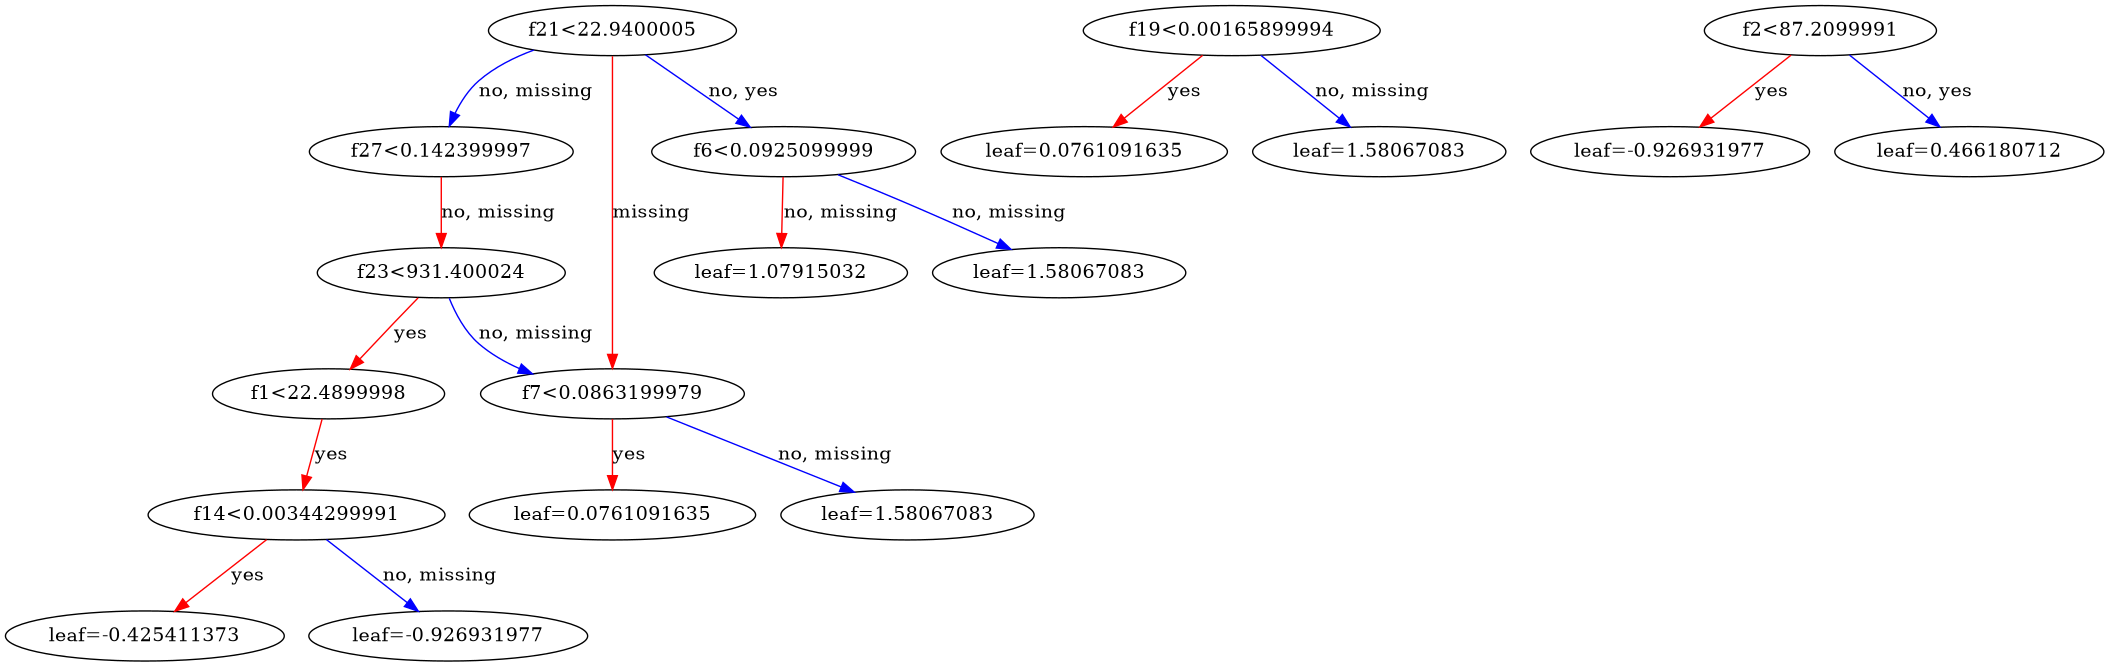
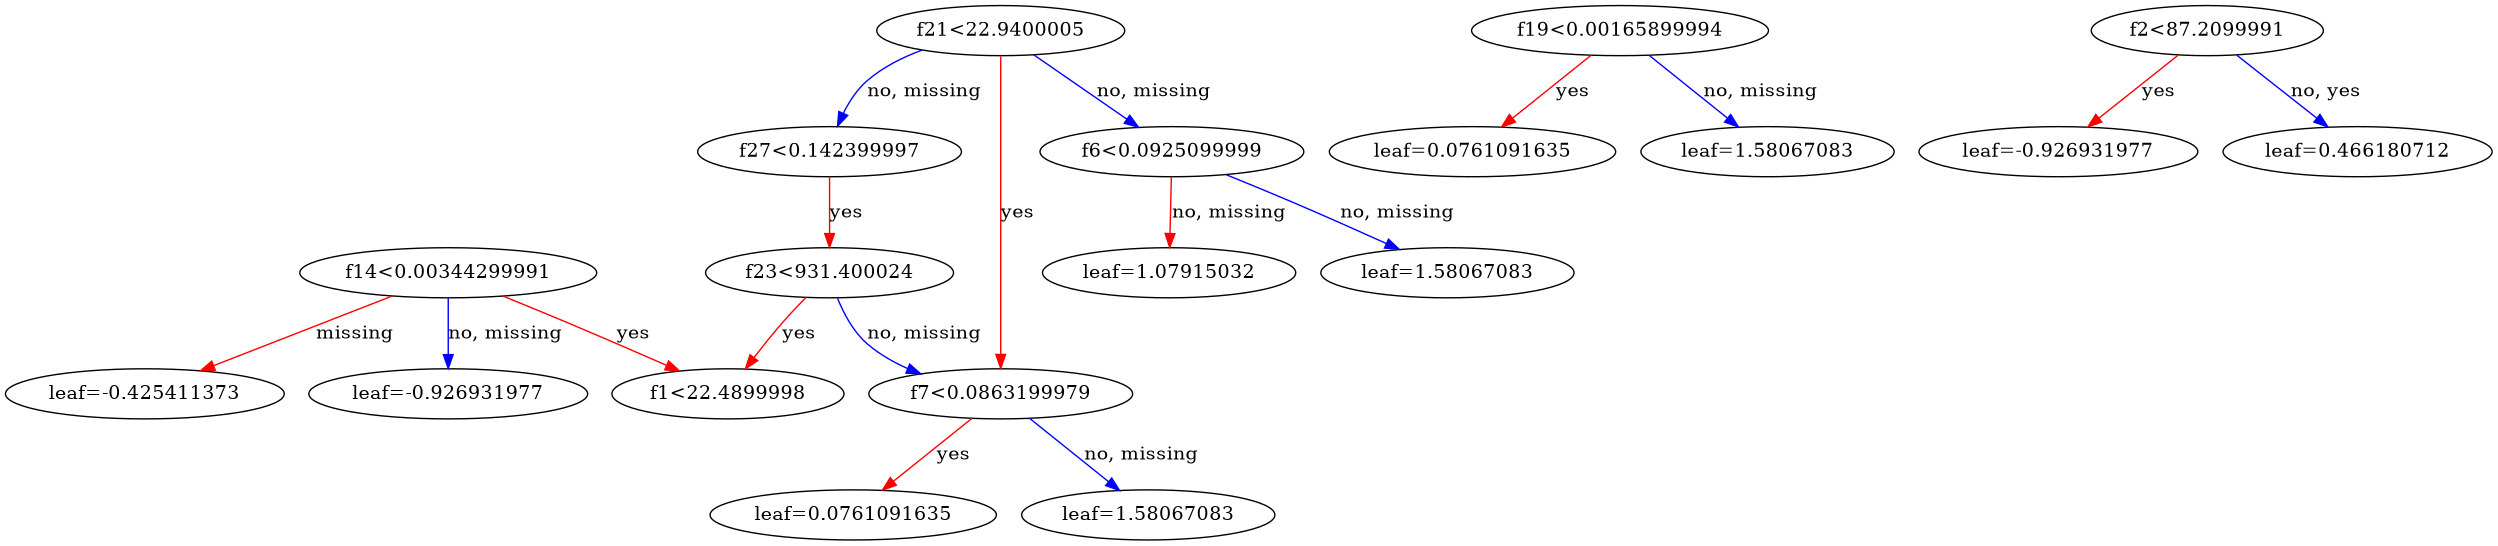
edge "f21<22.9400005" -> "f6<0.0925099999": label "no, yes" -> "no, missing"
edge "f27<0.142399997" -> "f23<931.400024": label "no, missing" -> "yes"
edge "f21<22.9400005" -> "f7<0.0863199979": label "missing" -> "yes"
edge "f1<22.4899998" -> "f14<0.00344299991": reversed
edge "f14<0.00344299991" -> "leaf=-0.425411373": label "yes" -> "missing"
